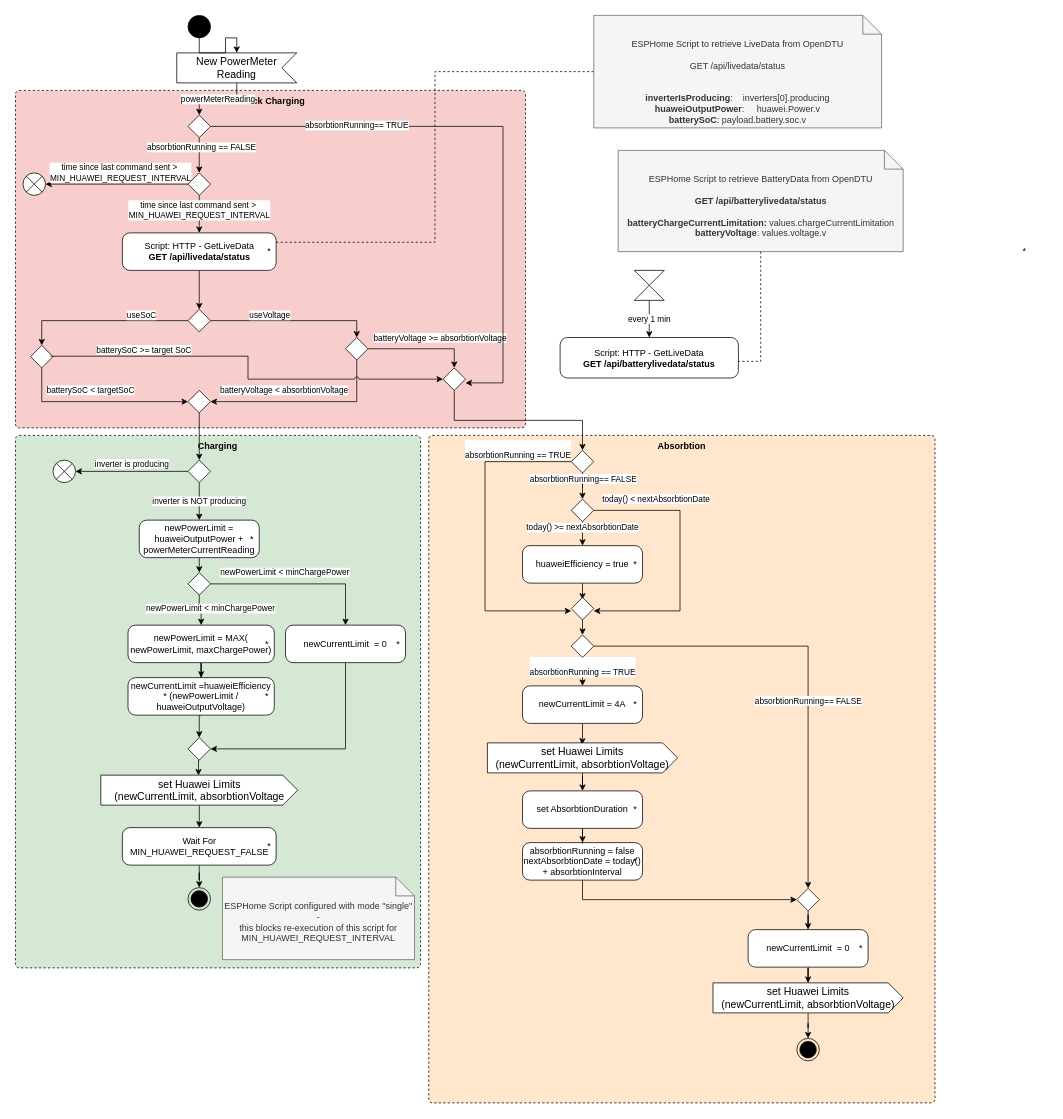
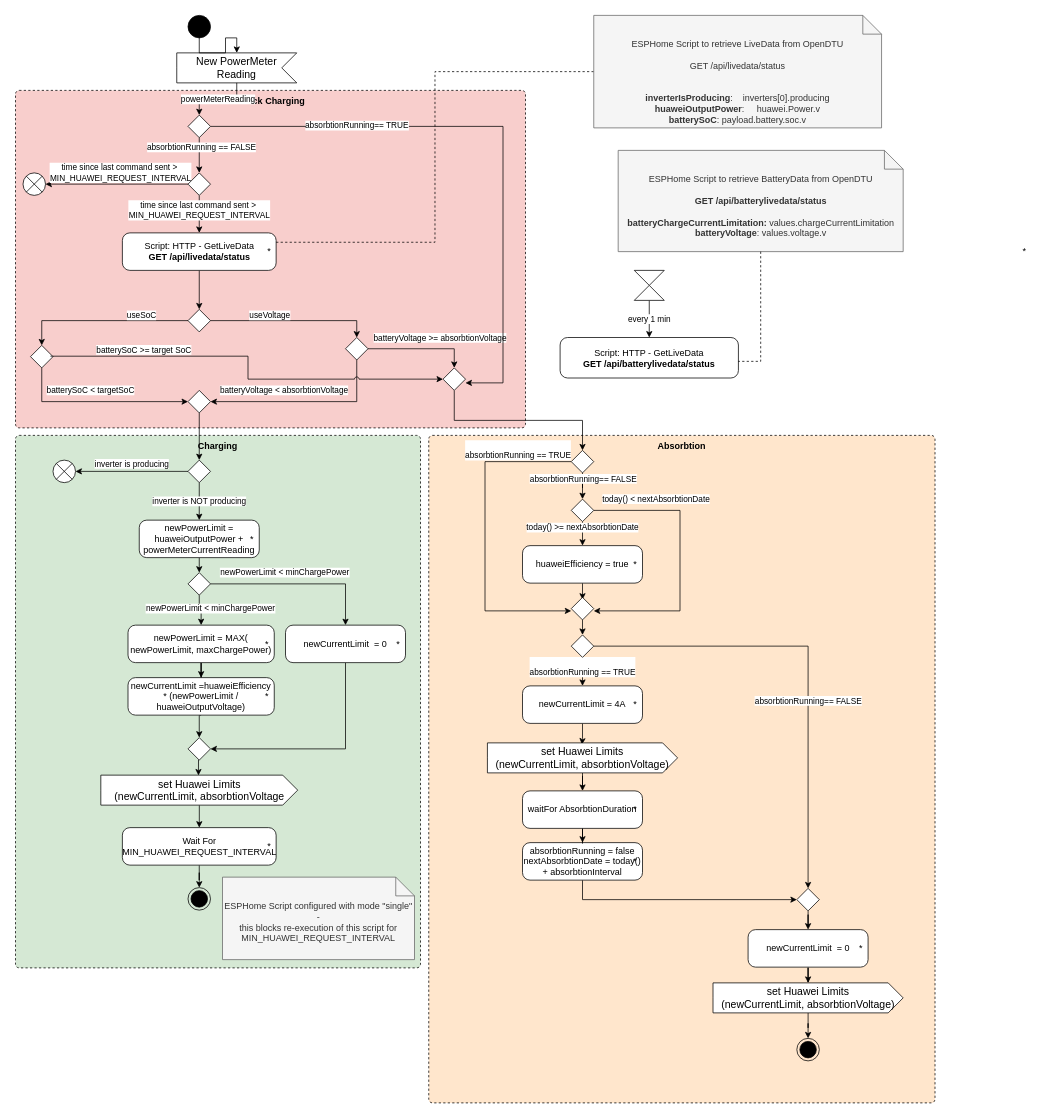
node "set AbsorbtionDuration": label "set AbsorbtionDuration" -> "waitFor AbsorbtionDuration"
node "Wait For MIN_HUAWEI_REQUEST_FALSE": label "Wait For MIN_HUAWEI_REQUEST_FALSE" -> "Wait For MIN_HUAWEI_REQUEST_INTERVAL"
